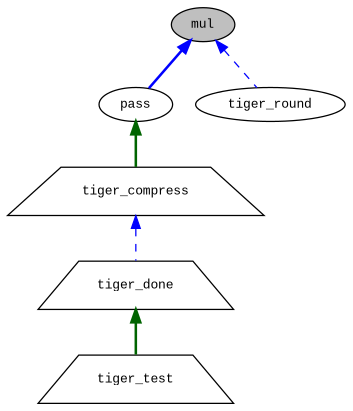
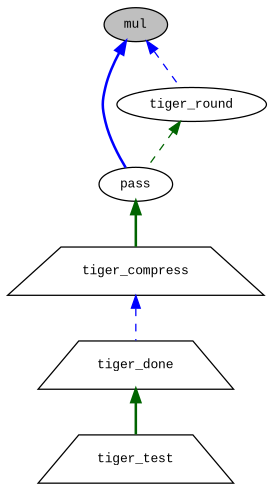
edge "pass" -> "tiger_round": added
